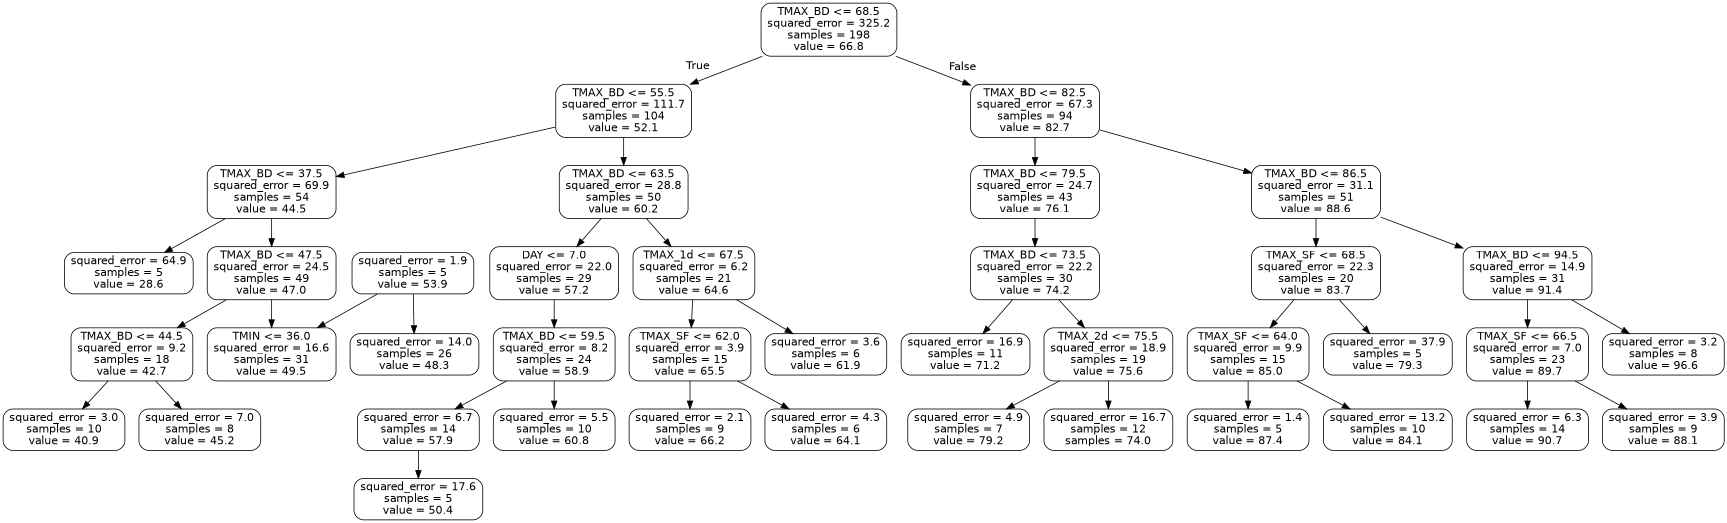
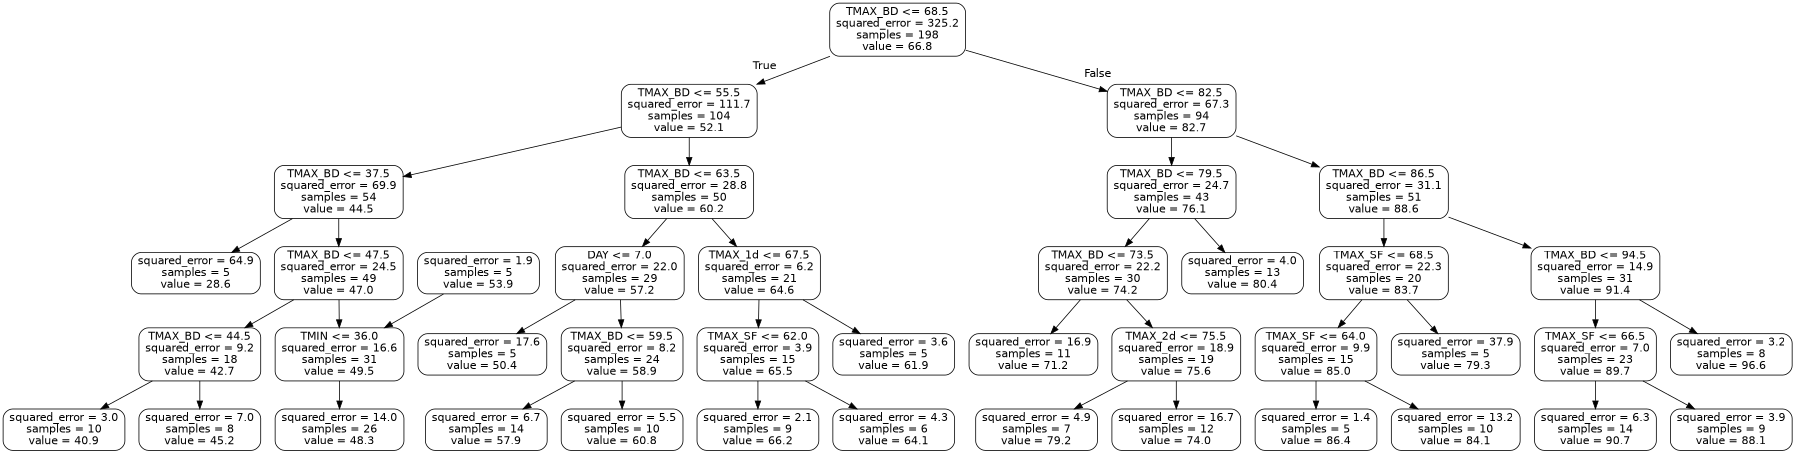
node "squared_error = 4.0 samples = 13 value = 80.4": added
edge "squared_error = 1.9 samples = 5 value = 53.9" -> "squared_error = 14.0 samples = 26 value = 48.3": now "TMIN <= 36.0 squared_error = 16.6 samples = 31 value = 49.5" -> "squared_error = 14.0 samples = 26 value = 48.3"
node "squared_error = 3.6 samples = 6 value = 61.9": label "squared_error = 3.6 samples = 6 value = 61.9" -> "squared_error = 3.6 samples = 5 value = 61.9"
node "squared_error = 16.7 samples = 12 samples = 74.0": label "squared_error = 16.7 samples = 12 samples = 74.0" -> "squared_error = 16.7 samples = 12 value = 74.0"
node "squared_error = 1.4 samples = 5 value = 87.4": label "squared_error = 1.4 samples = 5 value = 87.4" -> "squared_error = 1.4 samples = 5 value = 86.4"
edge "squared_error = 6.7 samples = 14 value = 57.9" -> "squared_error = 17.6 samples = 5 value = 50.4": now "DAY <= 7.0 squared_error = 22.0 samples = 29 value = 57.2" -> "squared_error = 17.6 samples = 5 value = 50.4"
